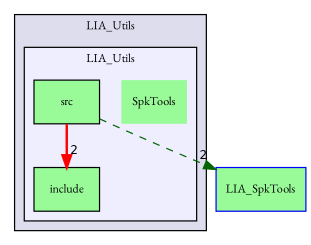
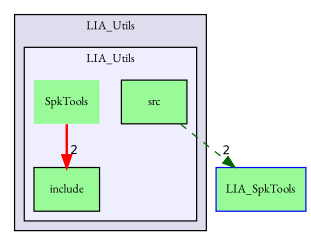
edge "src" -> "include": now "SpkTools" -> "include"
